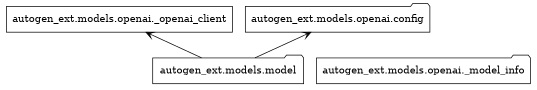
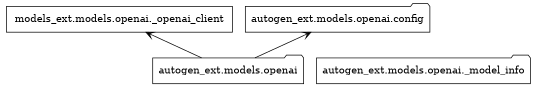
node "autogen_ext.models.openai._openai_client": label "autogen_ext.models.openai._openai_client" -> "models_ext.models.openai._openai_client"
node "autogen_ext.models.model": label "autogen_ext.models.model" -> "autogen_ext.models.openai"
